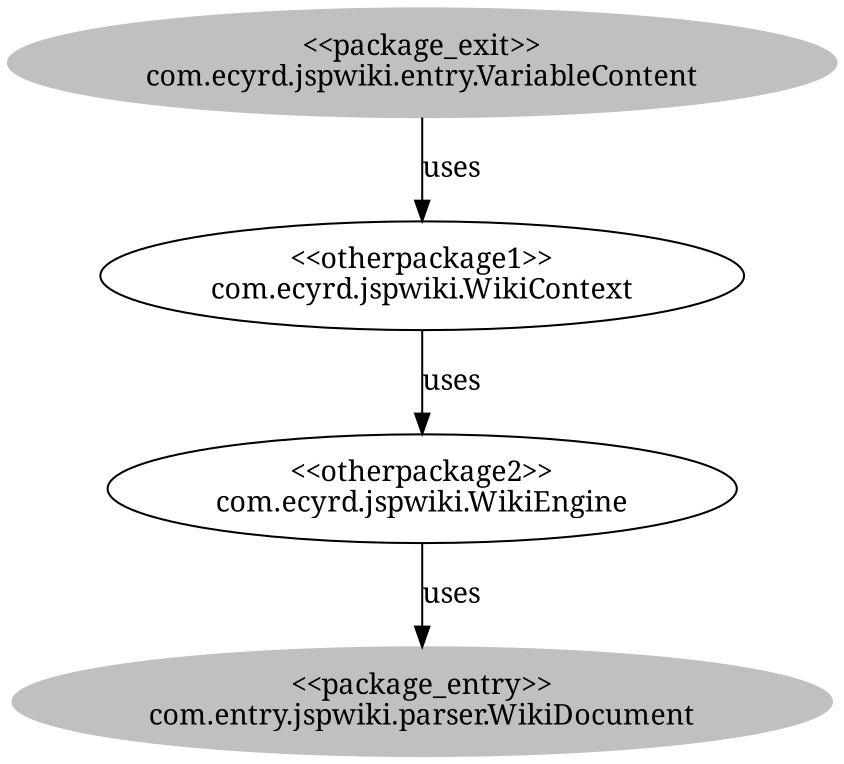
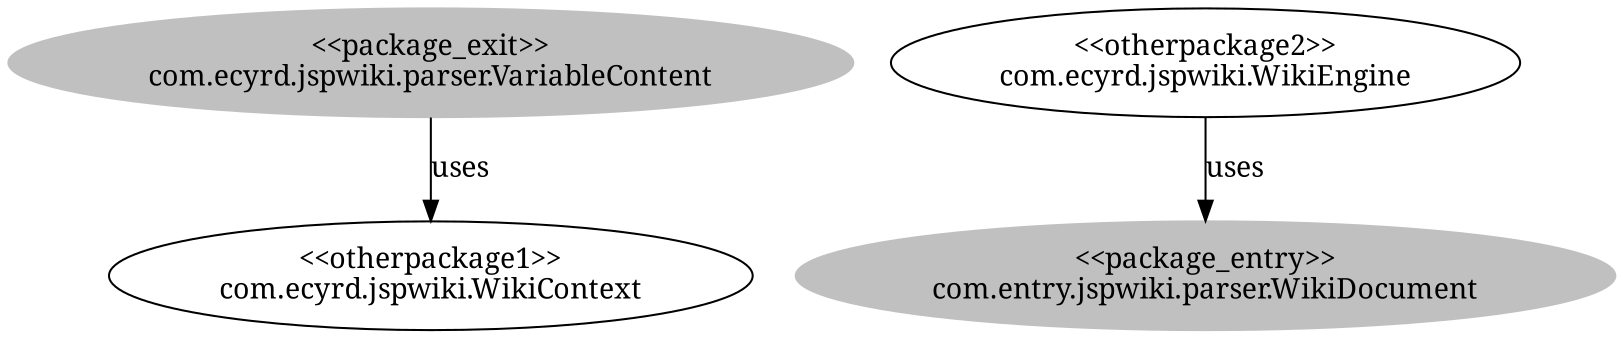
node "<<package_exit>> com.ecyrd.jspwiki.entry.VariableContent": label "<<package_exit>> com.ecyrd.jspwiki.entry.VariableContent" -> "<<package_exit>> com.ecyrd.jspwiki.parser.VariableContent"
edge "<<otherpackage1>> com.ecyrd.jspwiki.WikiContext" -> "<<otherpackage2>> com.ecyrd.jspwiki.WikiEngine": removed, label "uses"
